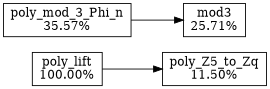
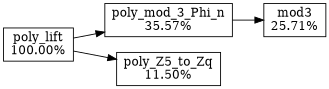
edge "poly_lift 100.00%" -> "poly_mod_3_Phi_n 35.57%": added
